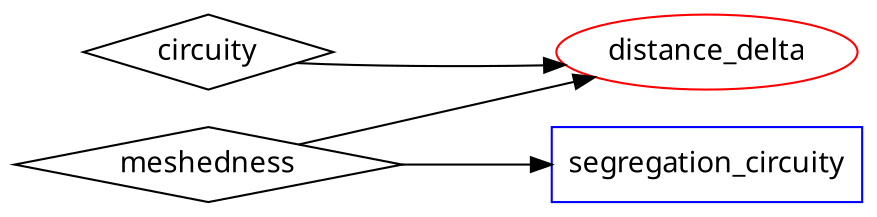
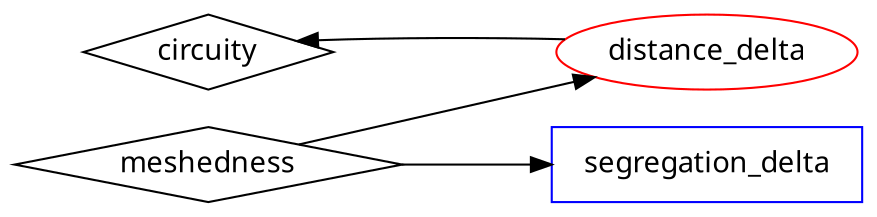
edge "circuity" -> "distance_delta": reversed
node "segregation_circuity": label "segregation_circuity" -> "segregation_delta"
